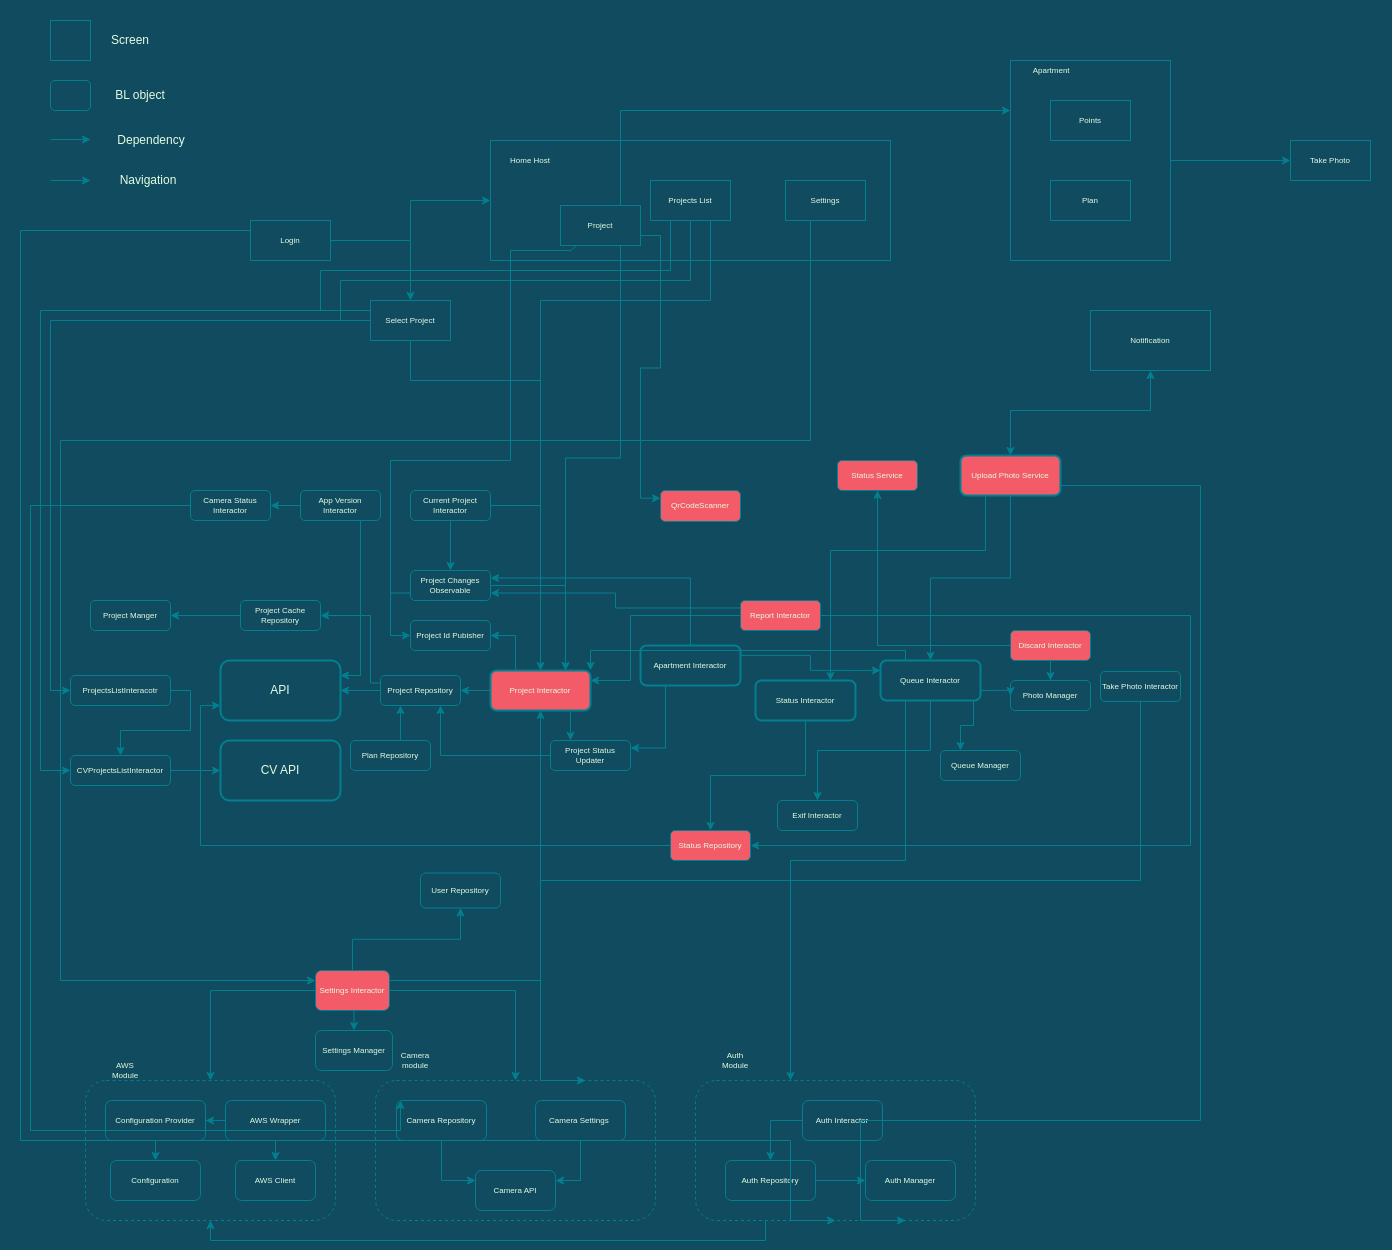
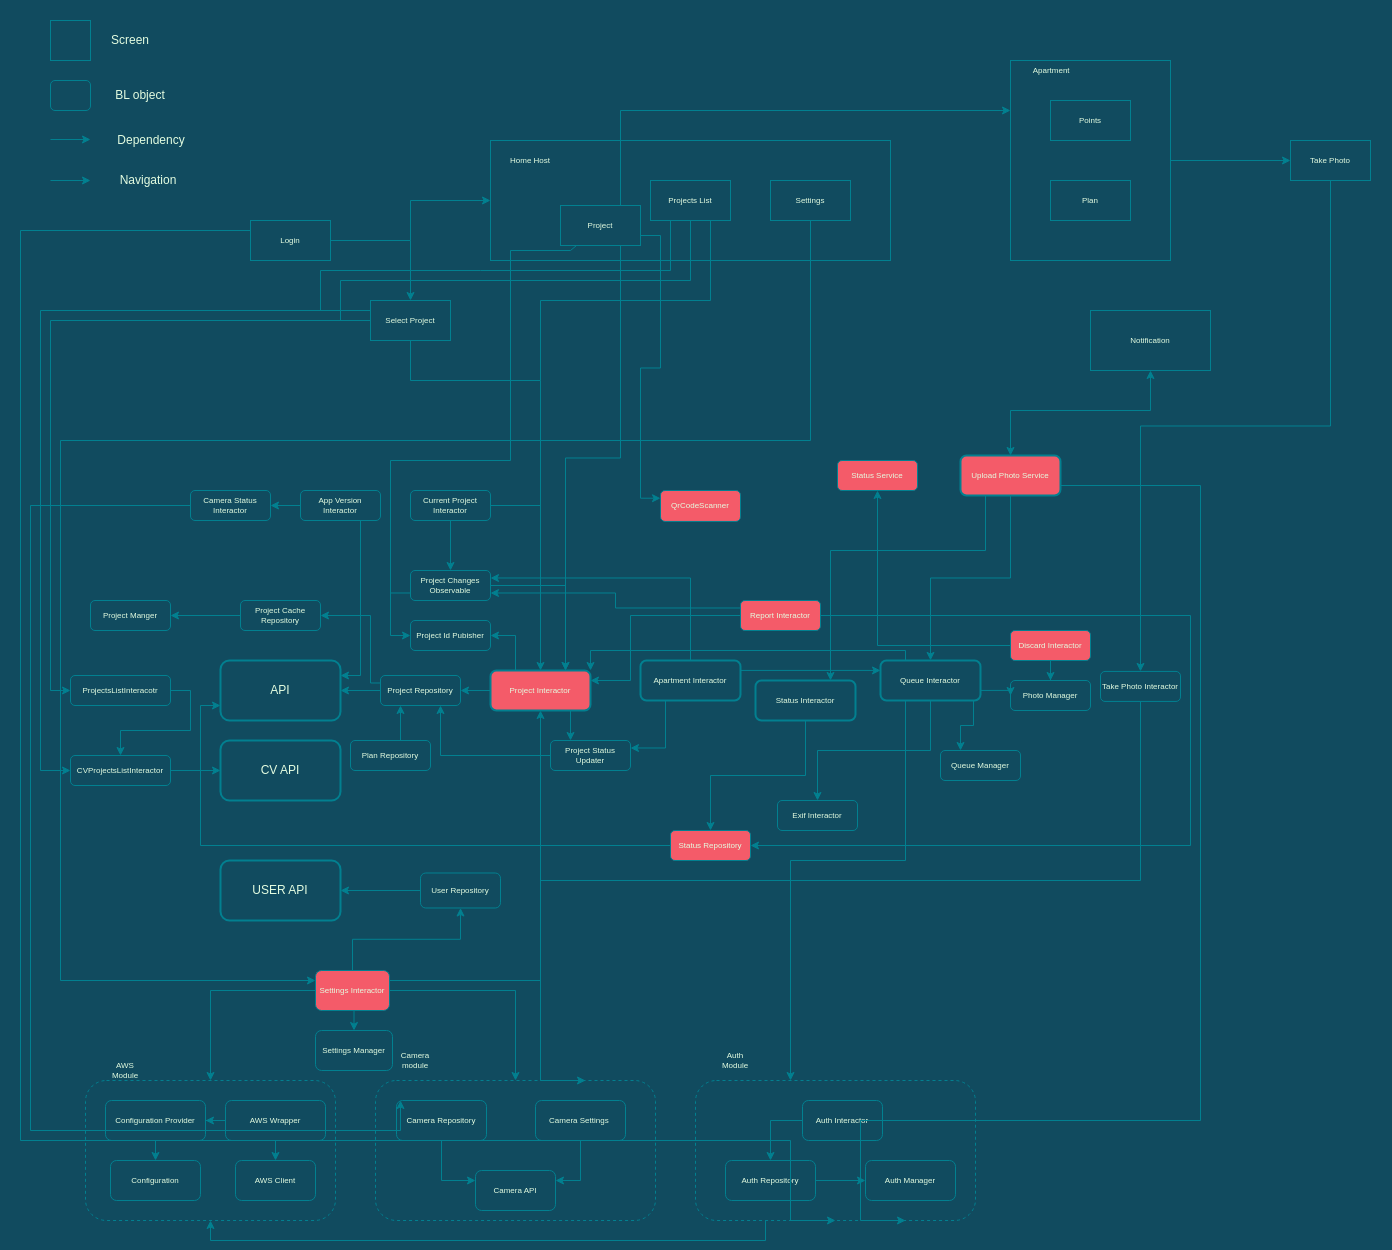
node "Settings": moved (826, 201) -> (811, 201)
edge "Take Photo" -> "Take Photo Interactor": added
node "Apartment Interactor": moved (691, 665) -> (691, 680)
node "USER API": added
edge "User Repository" -> "USER API": added
